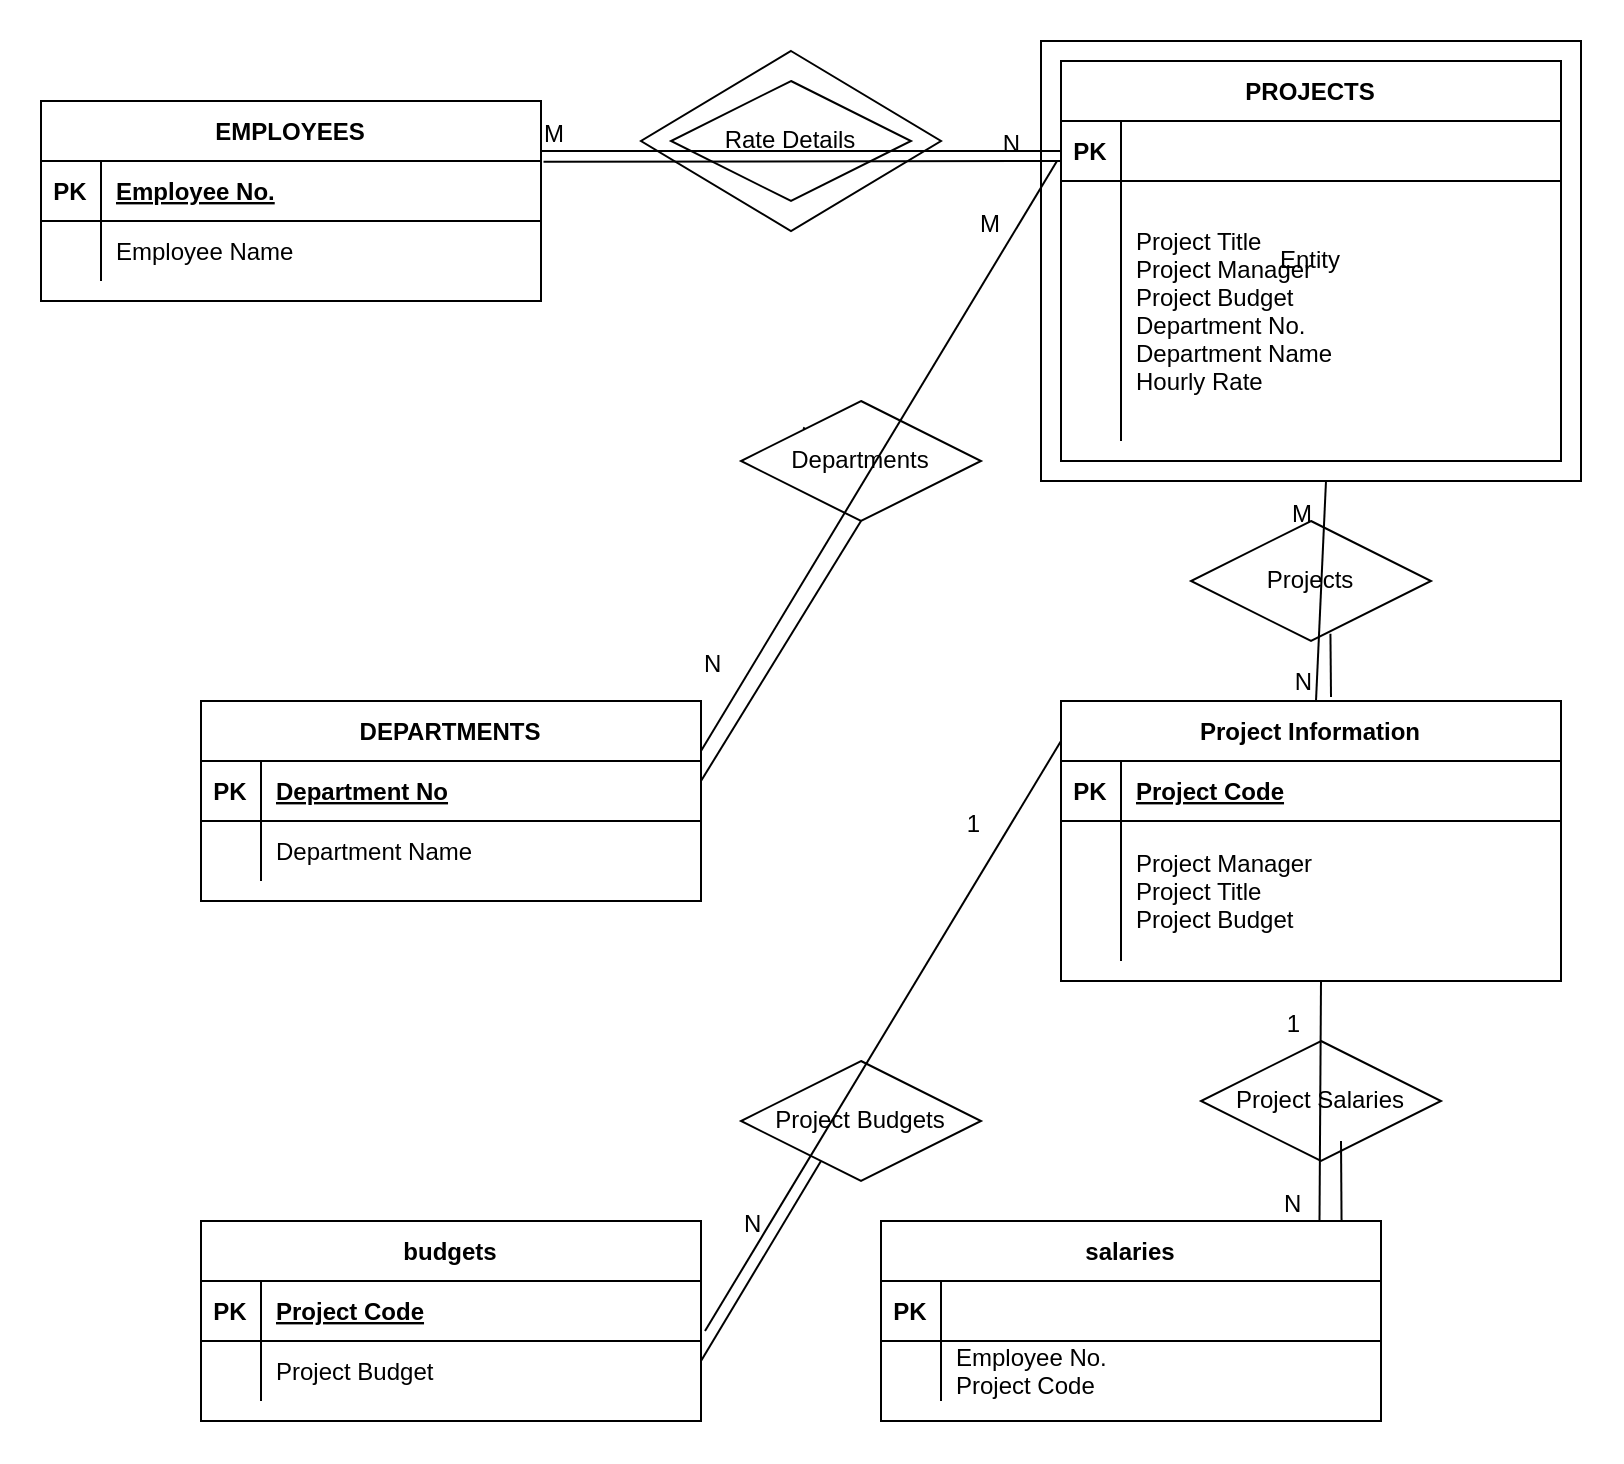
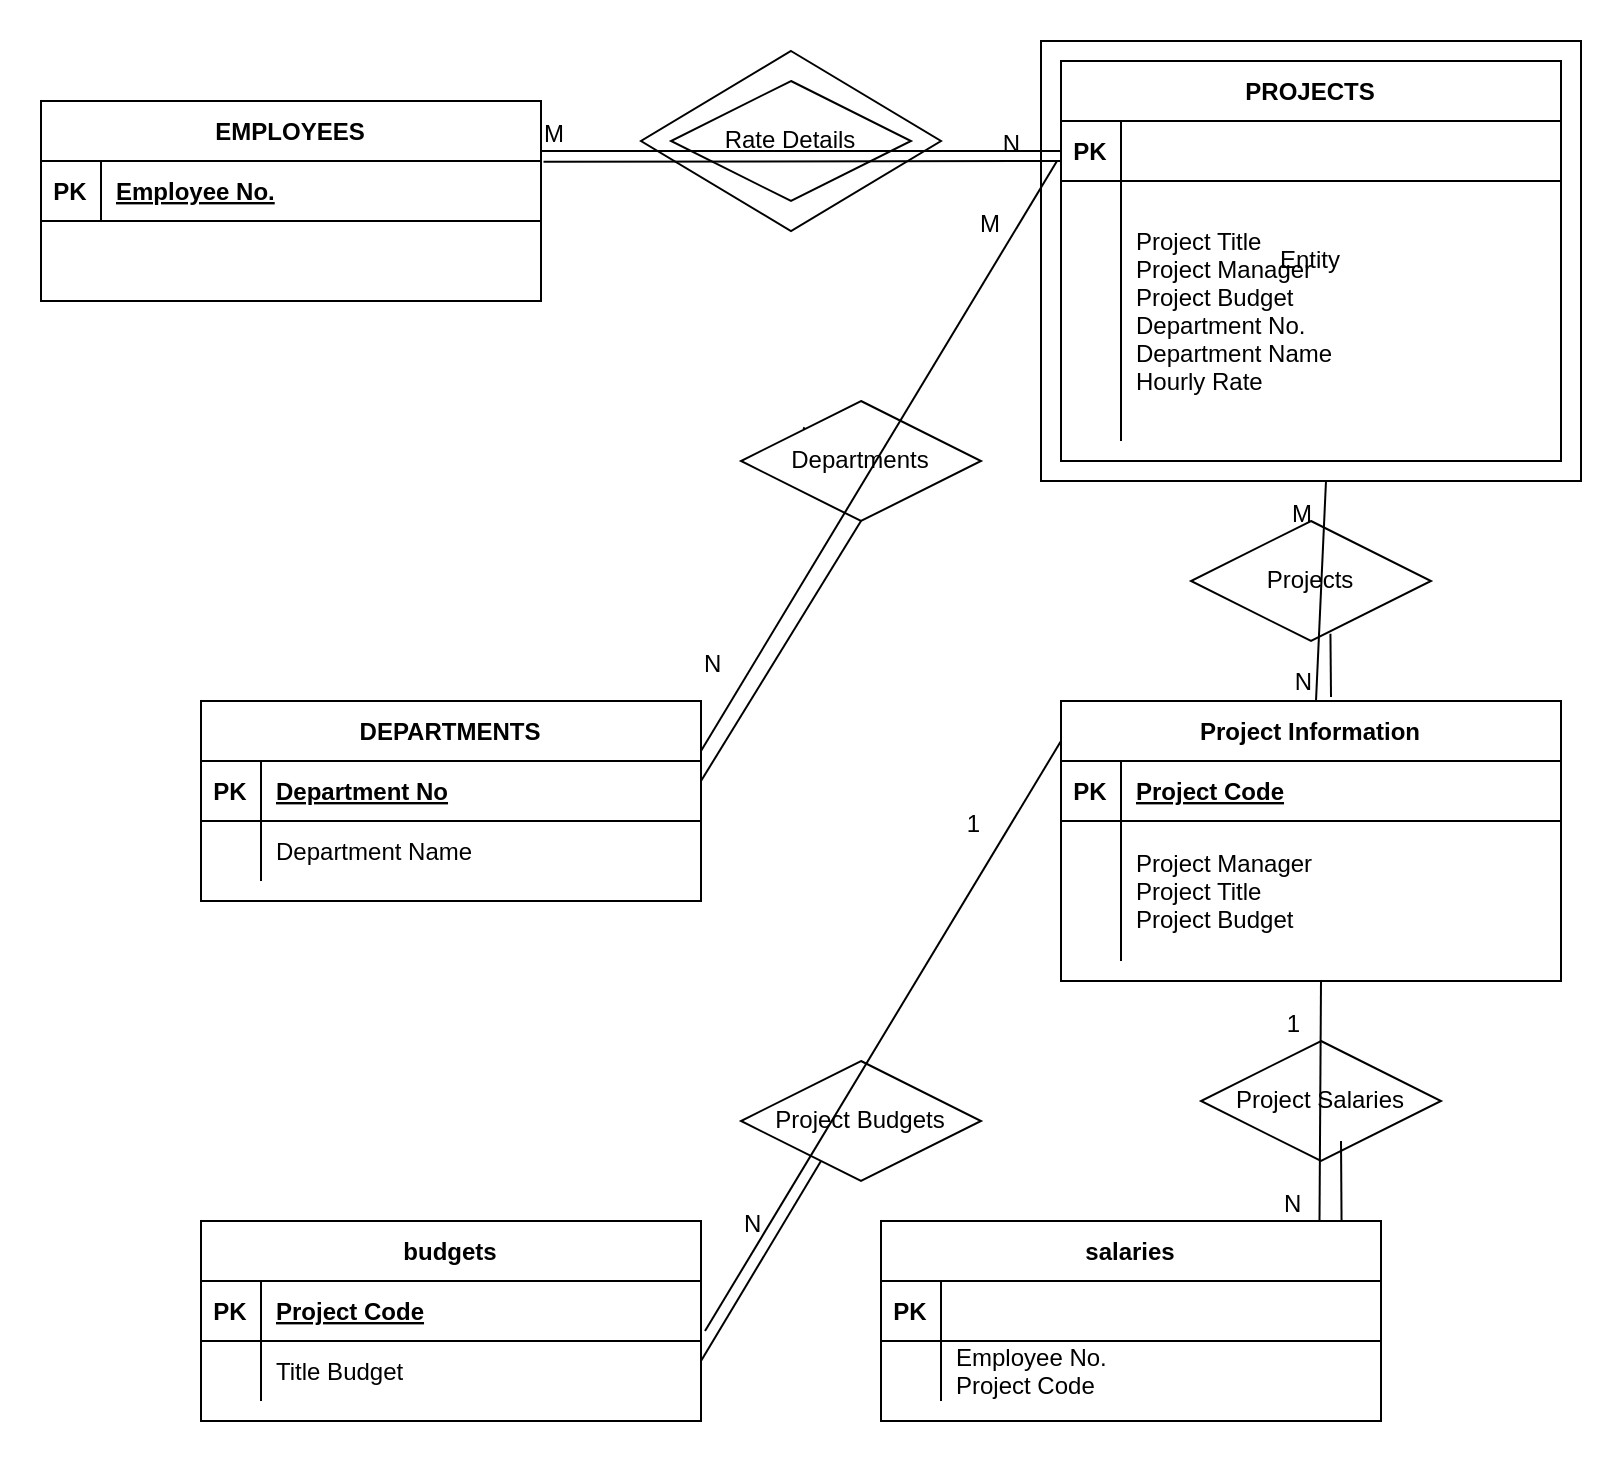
node "Employee Name": removed
node "Project Budget": label "Project Budget" -> "Title Budget"
